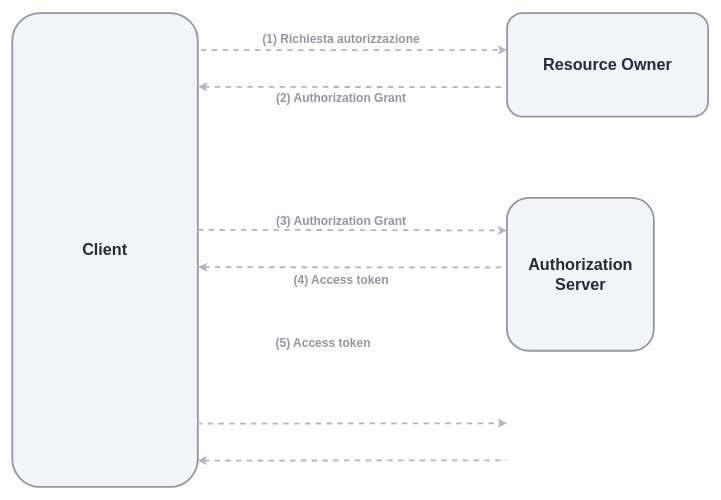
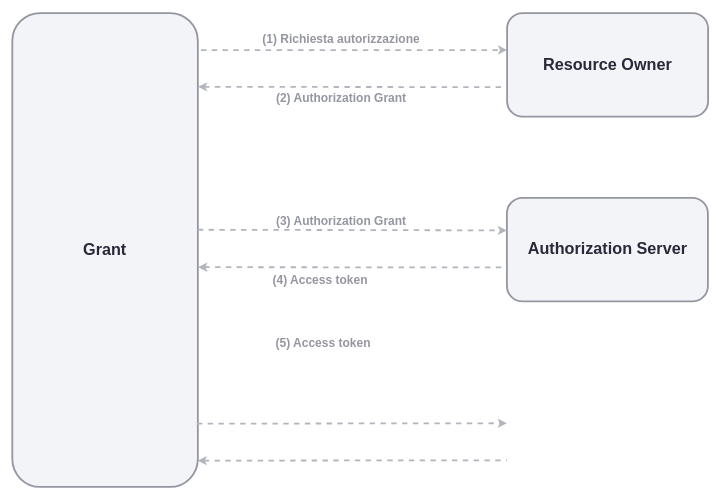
node "Client": label "Client" -> "Grant"
node "Authorization Server": size 147x153 -> 201x104
node "(4) Access token": moved (341, 280) -> (320, 280)
